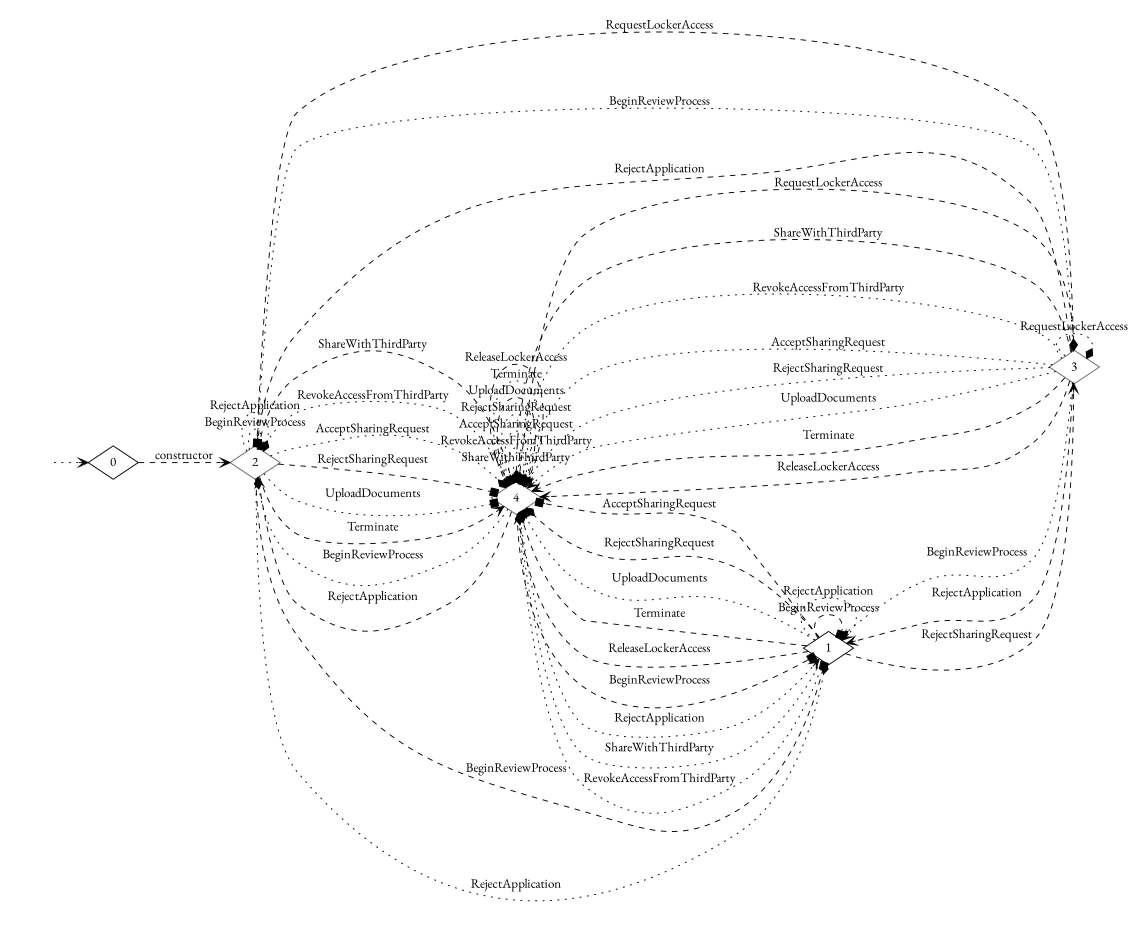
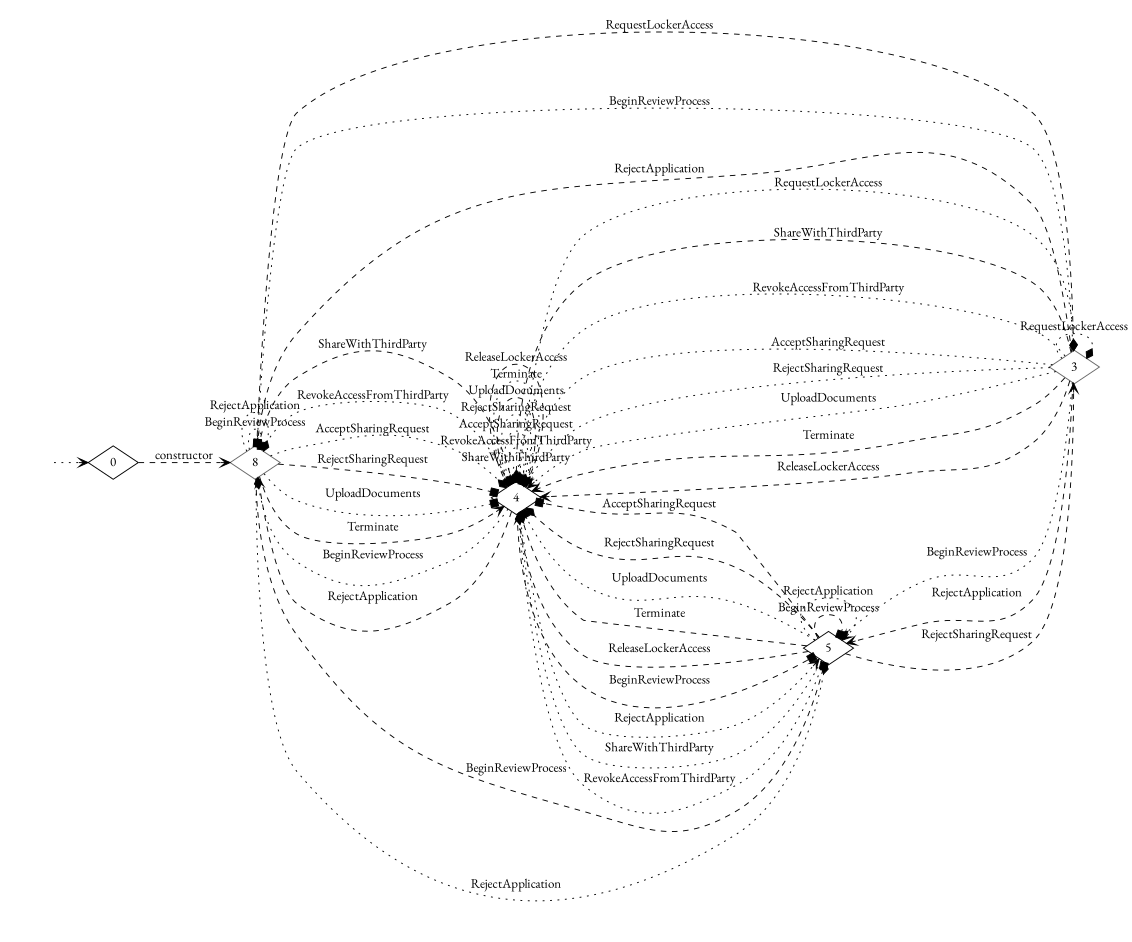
edge "4" -> "3": style dashed -> dotted
node "2": label "2" -> "8"
node "4": color gray40 -> black
node "1": label "1" -> "5"
